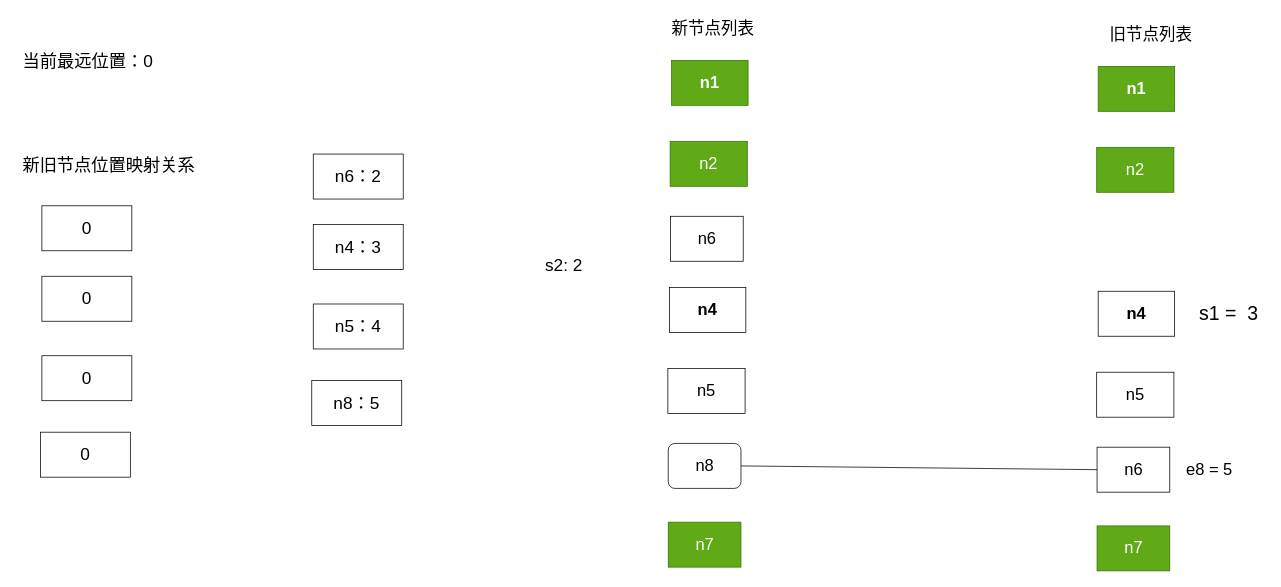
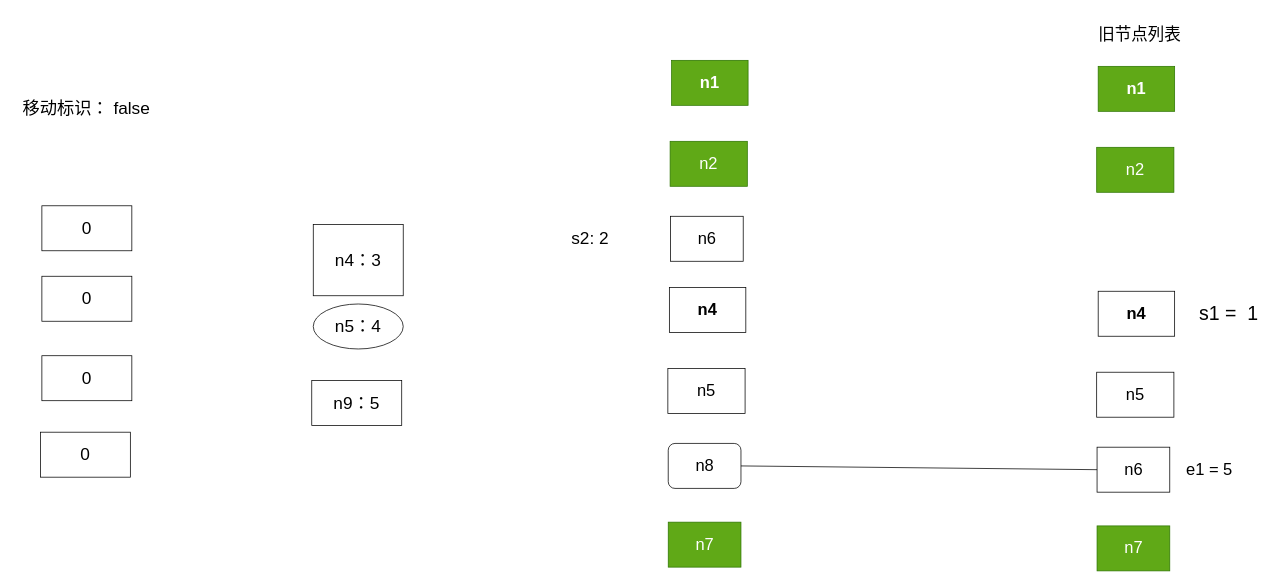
node "新节点列表": removed
node "旧节点列表": moved (1151, 36) -> (1140, 36)
node "当前最远位置：0": removed
node "移动标识： false": added
node "新旧节点位置映射关系": removed
node "n6：2": removed
node "n4：3": size 90x45 -> 90x71
node "s2: 2": moved (564, 265) -> (590, 239)
node "s1 = 3": label "s1 = 3" -> "s1 = 1"
node "n5：4": shape rectangle -> ellipse
node "n8：5": label "n8：5" -> "n9：5"
node "e8 = 5": label "e8 = 5" -> "e1 = 5"
